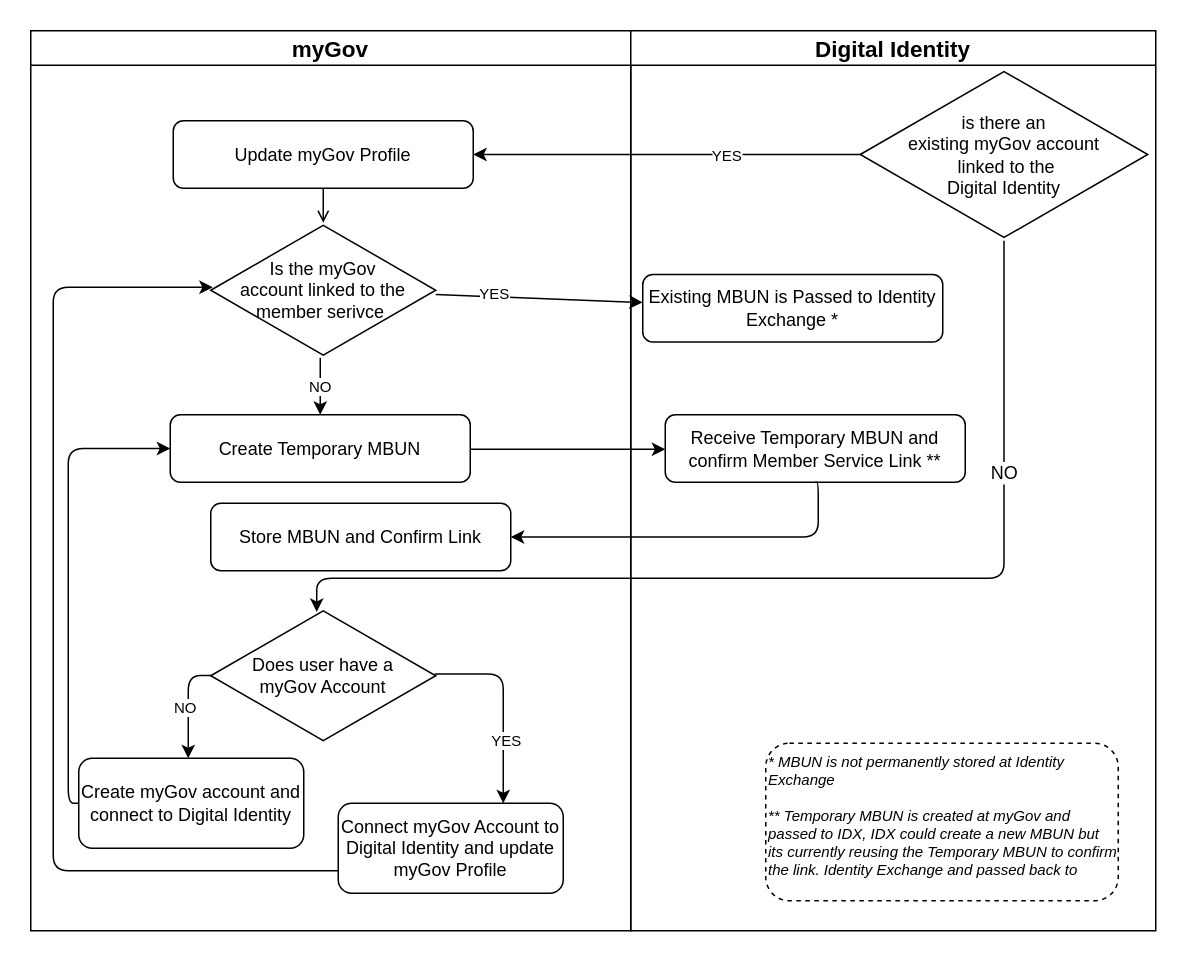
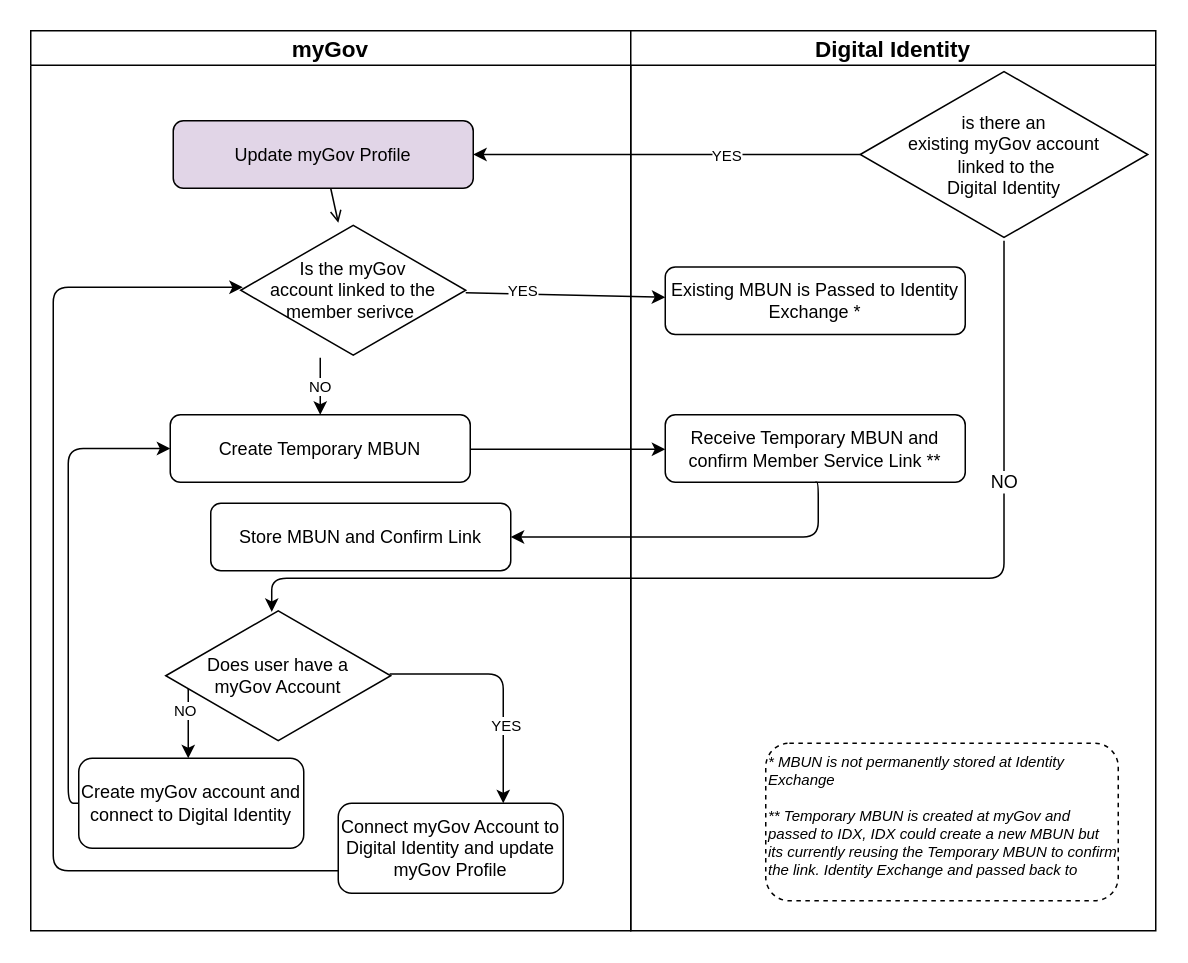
node "Update myGov Profile": fillcolor #ffffff -> #e1d5e7
node "Is the myGov account linked to the member serivce": moved (323, 290) -> (353, 290)
node "Existing MBUN is Passed to Identity Exchange *": moved (793, 308) -> (815, 301)
node "Does user have a myGov Account": moved (323, 676) -> (278, 676)
